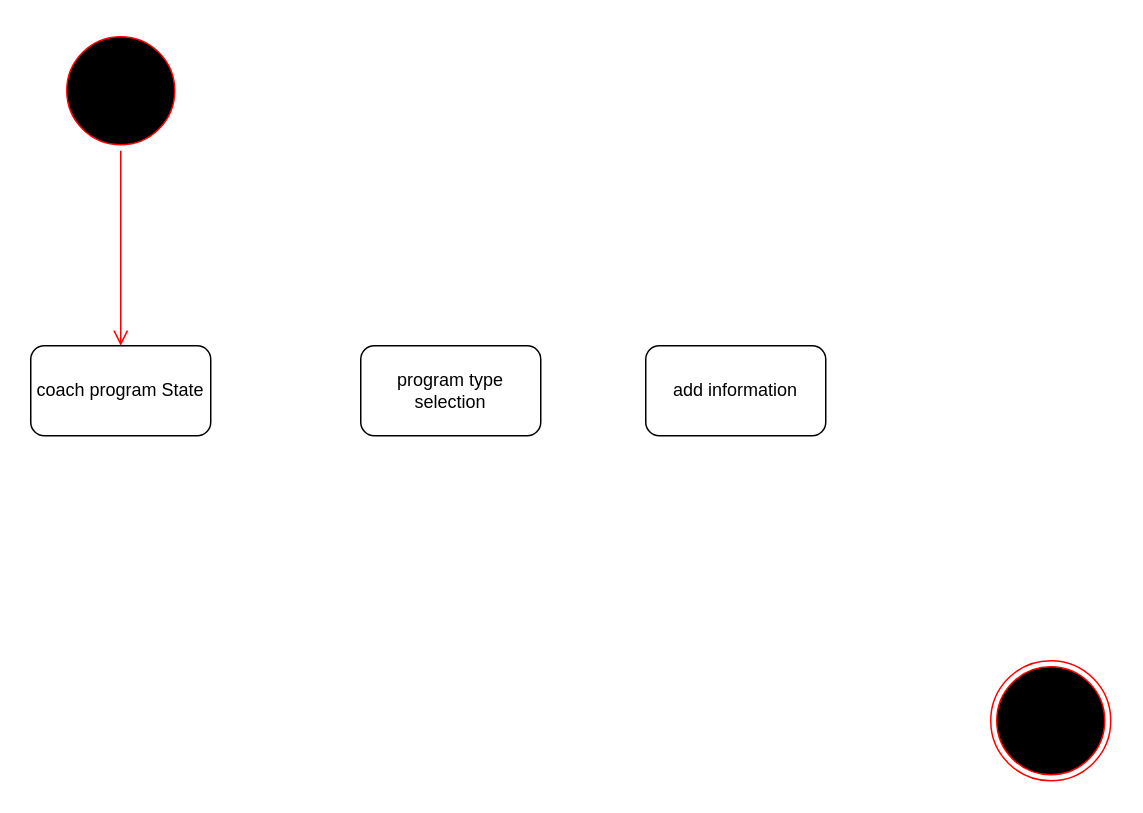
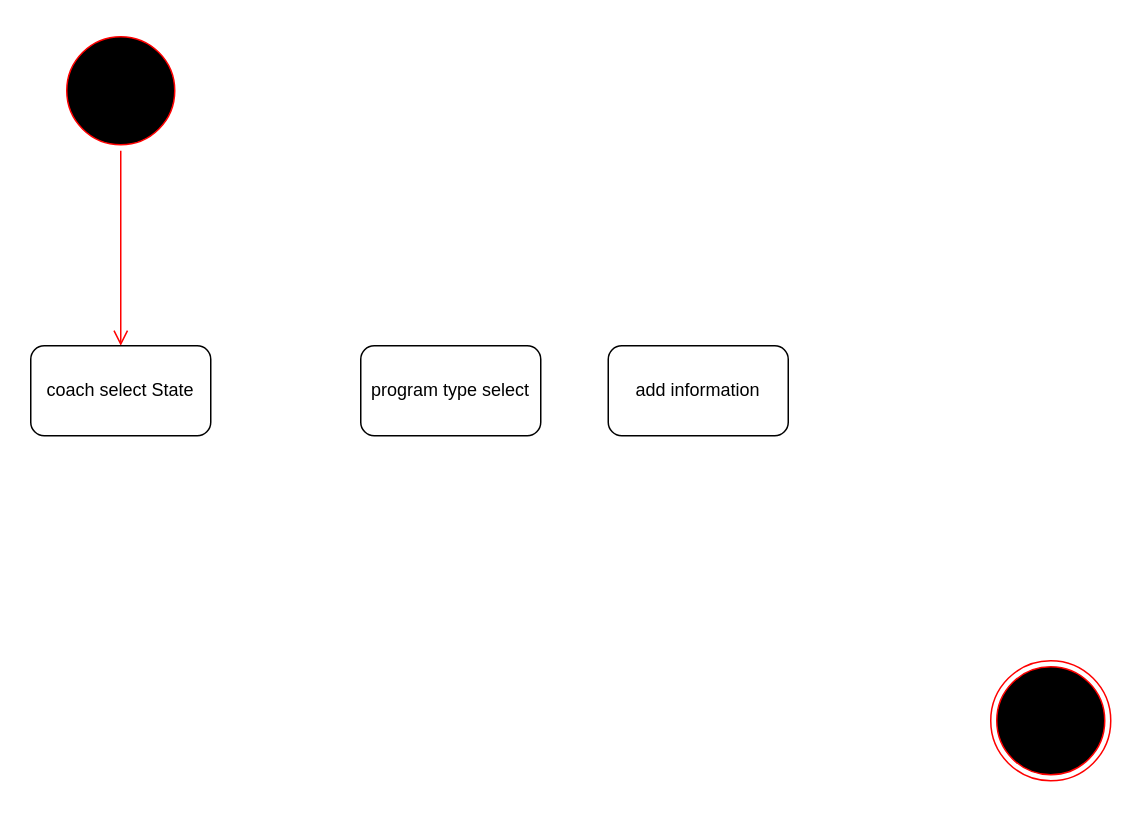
node "coach program State": label "coach program State" -> "coach select State"
node "program type selection": label "program type selection" -> "program type select"
node "add information": moved (736, 391) -> (698, 391)
